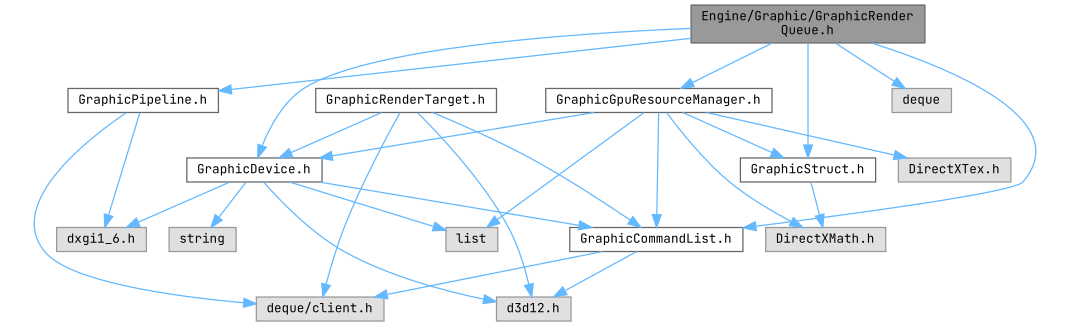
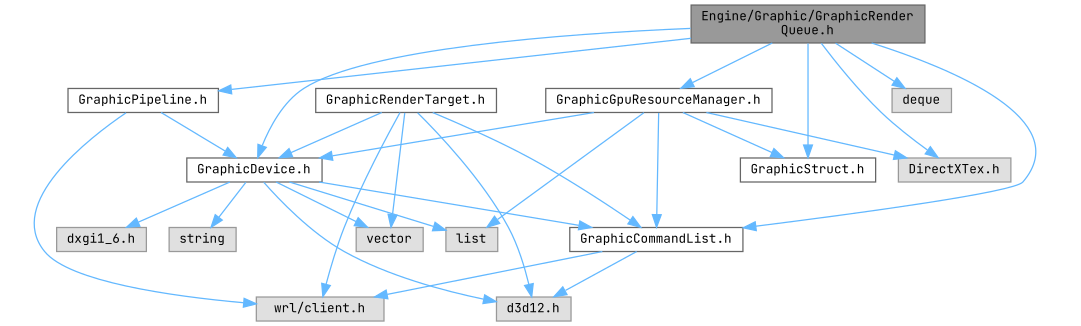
edge "Engine/Graphic/GraphicRender Queue.h" -> "DirectXTex.h": added
edge "GraphicPipeline.h" -> "dxgi1_6.h": now "GraphicPipeline.h" -> "GraphicDevice.h"
node "vector": added
node "DirectXMath.h": removed
node "deque/client.h": label "deque/client.h" -> "wrl/client.h"
